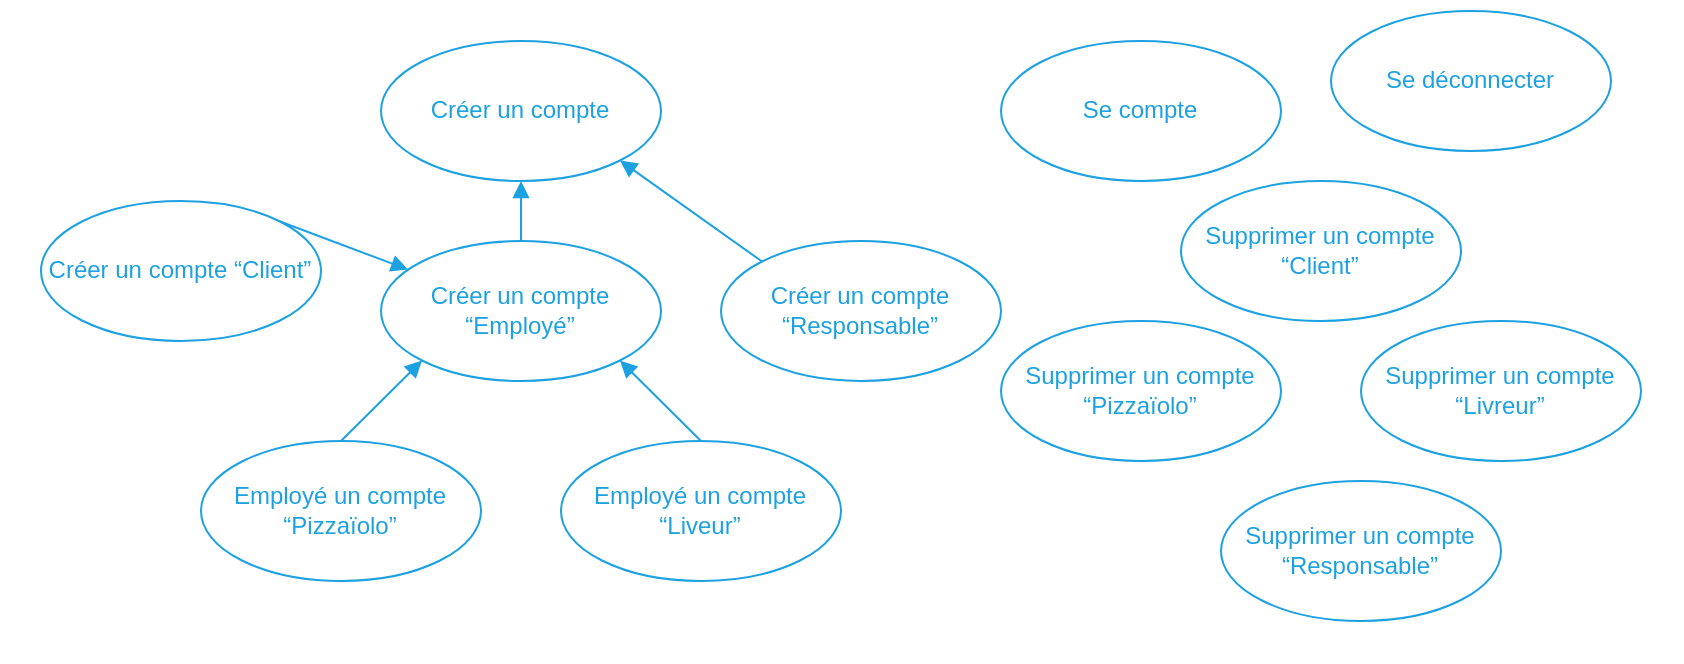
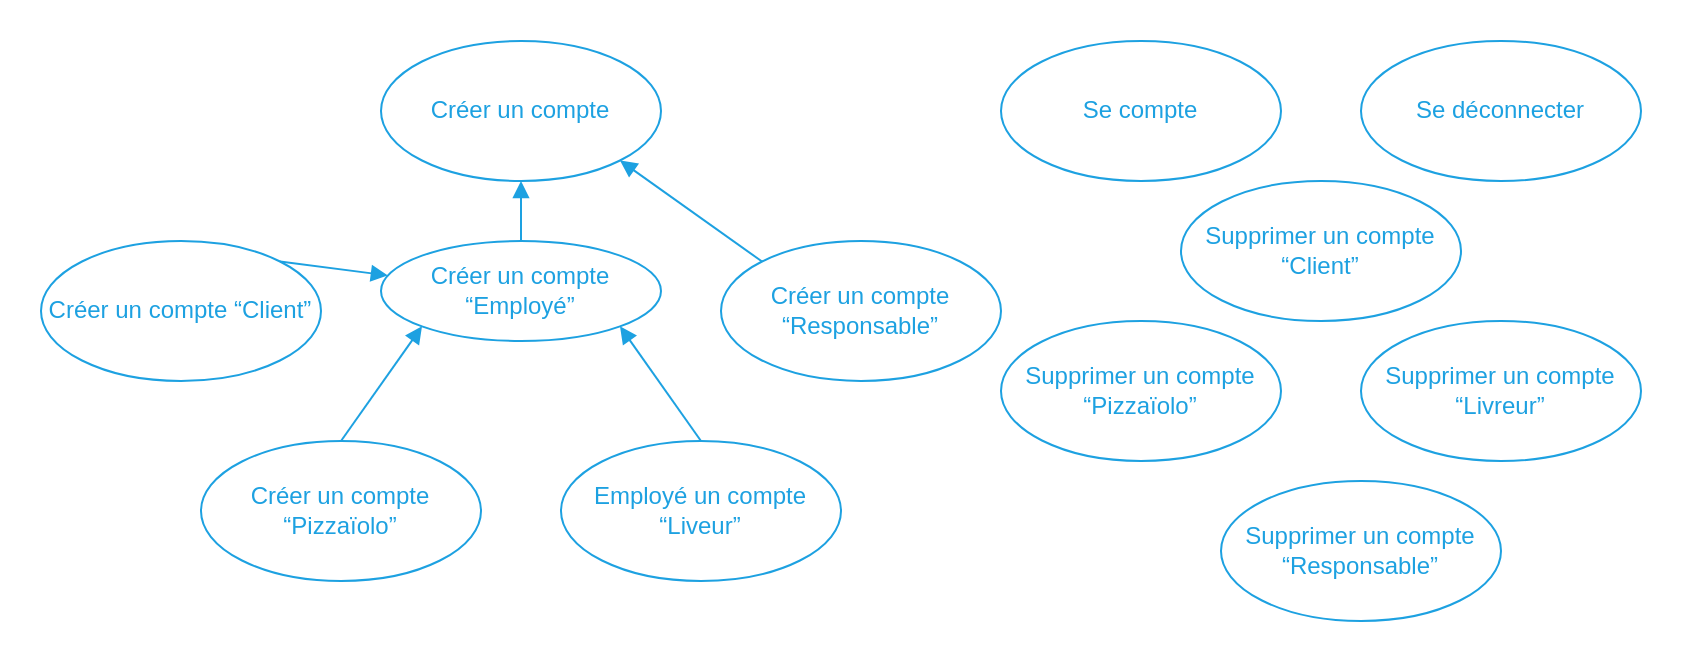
node "Se déconnecter": moved (1471, 81) -> (1501, 111)
node "Créer un compte “Client”": moved (181, 271) -> (181, 311)
node "Créer un compte “Employé”": size 280x140 -> 280x100
node "Employé un compte “Pizzaïolo”": label "Employé un compte “Pizzaïolo”" -> "Créer un compte “Pizzaïolo”"
